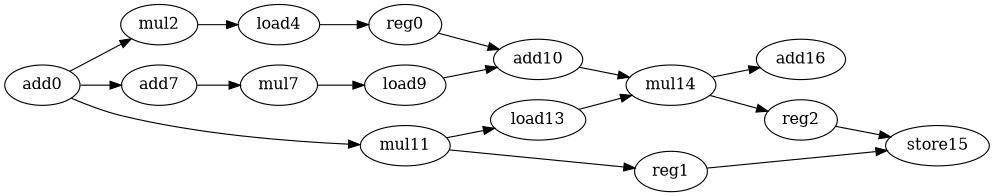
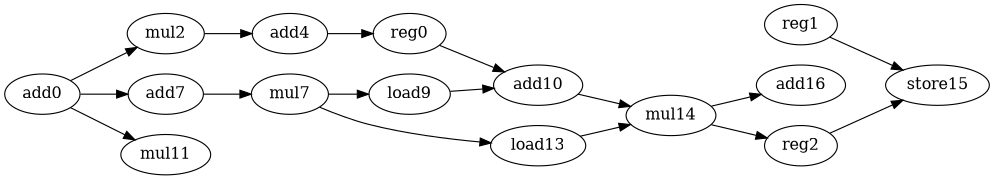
node "load4": label "load4" -> "add4"
edge "mul11" -> "load13": now "mul7" -> "load13"
edge "mul11" -> "reg1": removed
